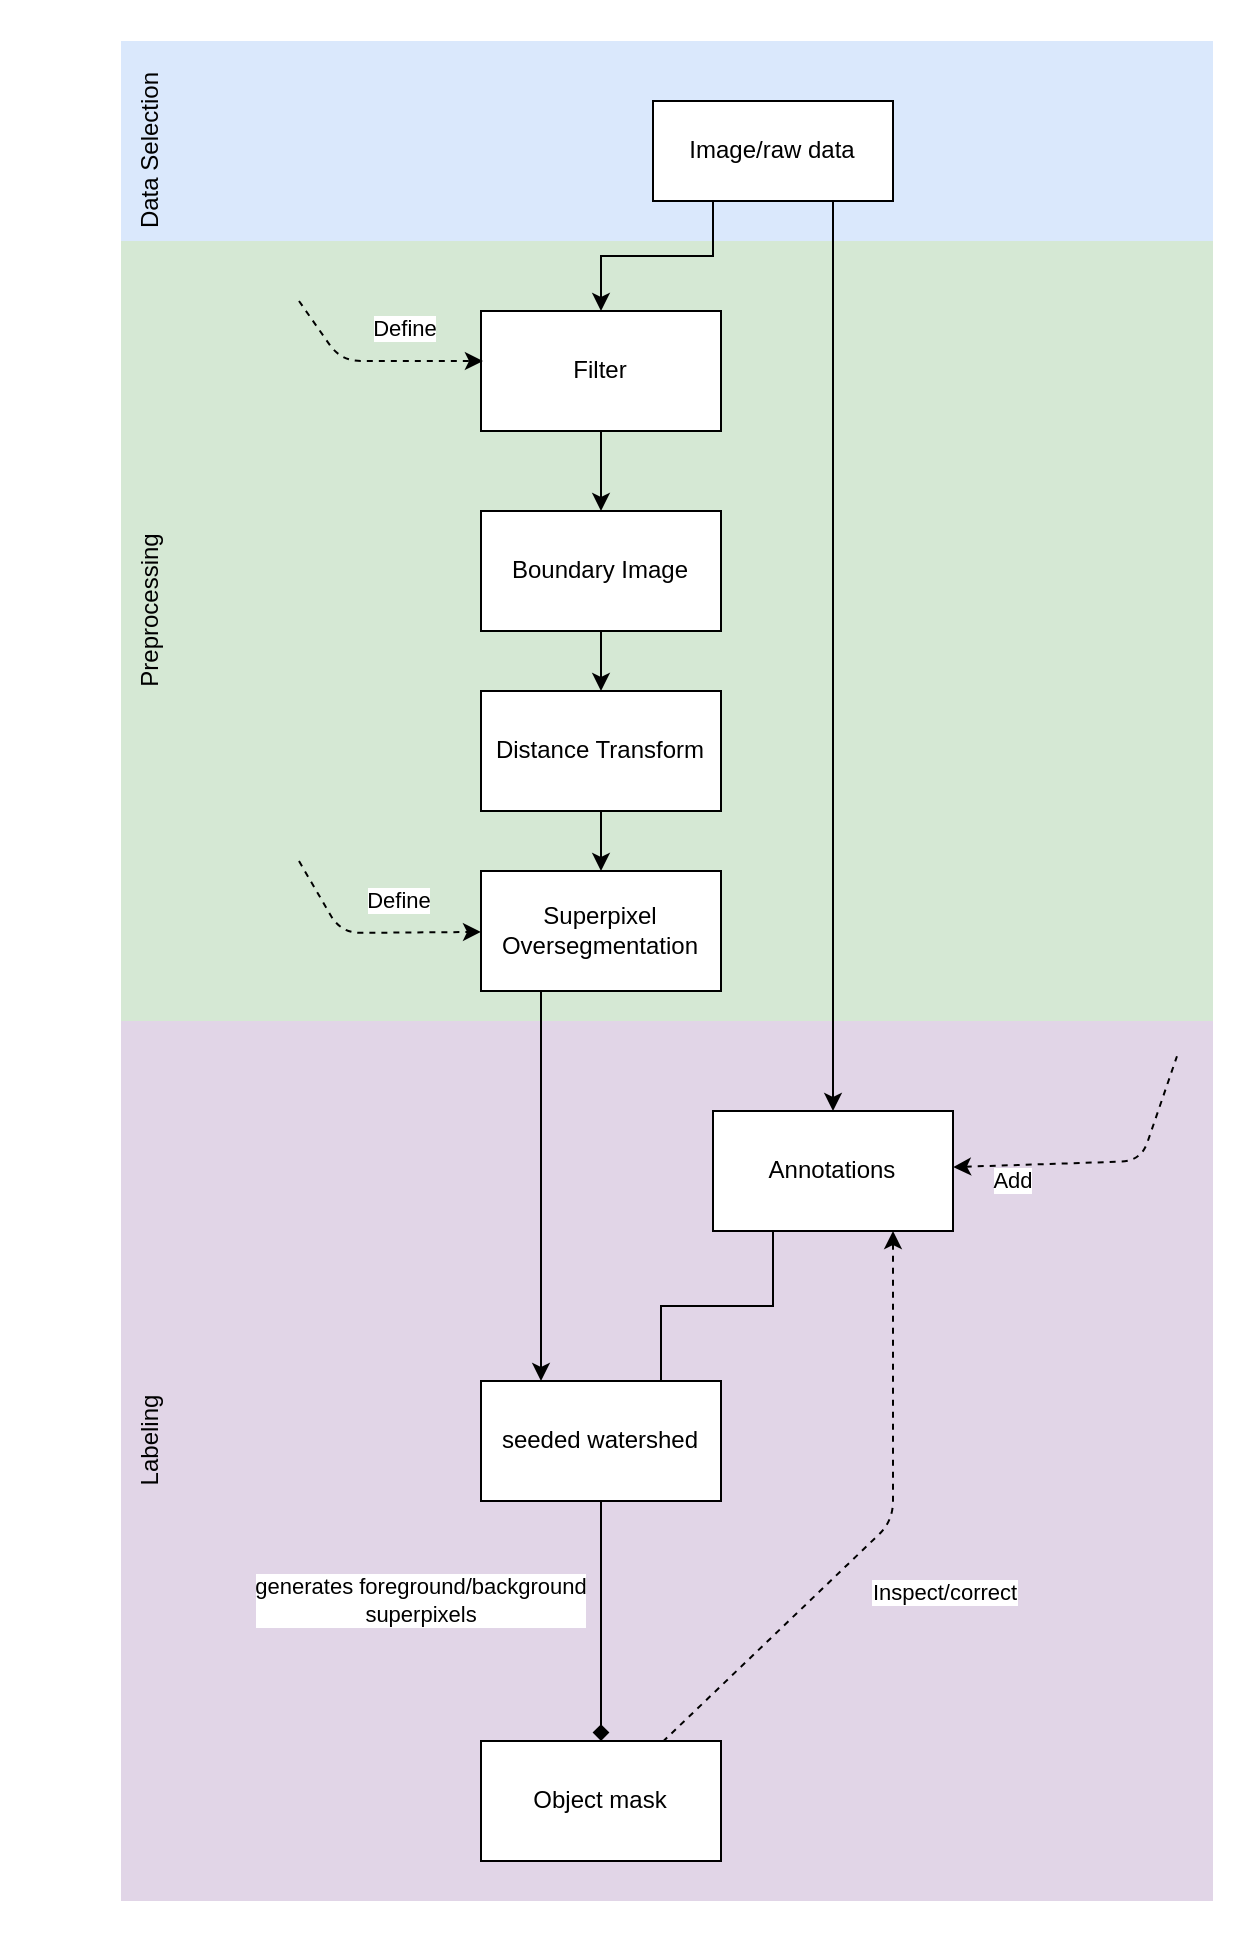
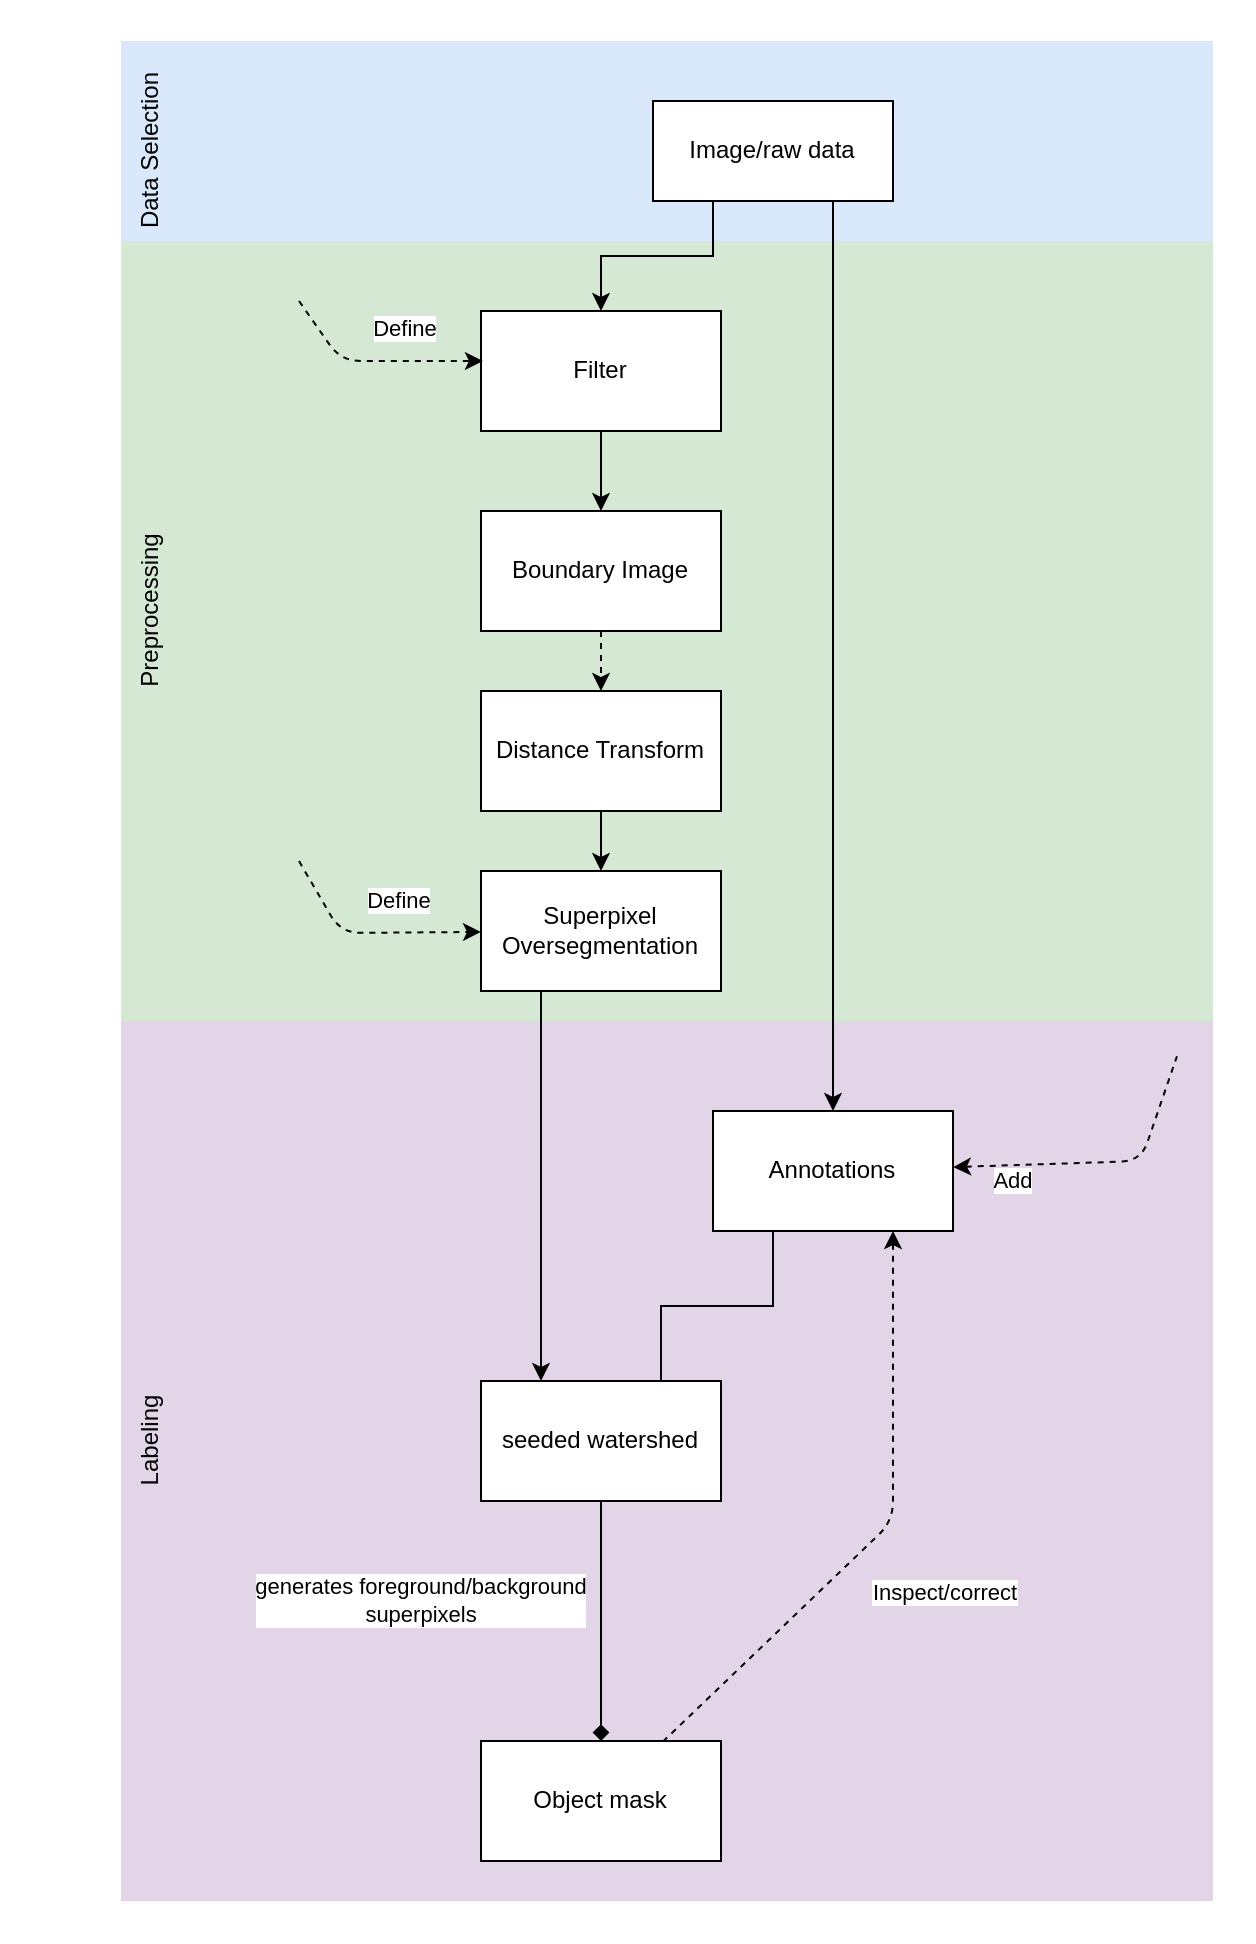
edge "Boundary Image" -> "Distance Transform": style solid -> dashed
